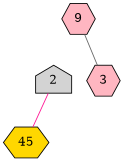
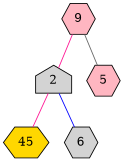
edge "9" -- "2": added
node "3": label "3" -> "5"
node "6": added
